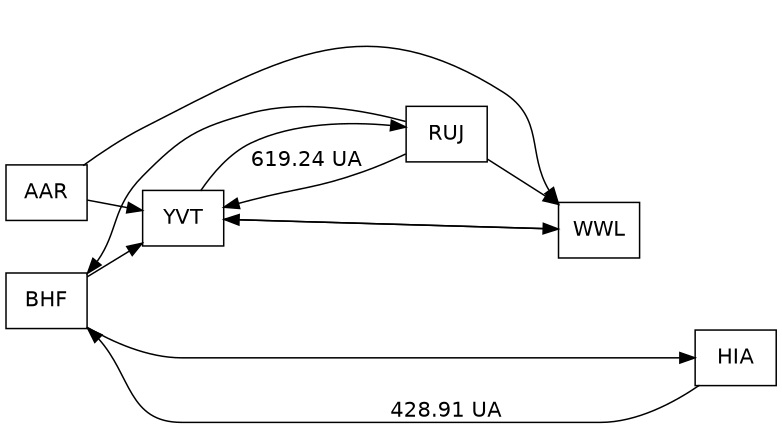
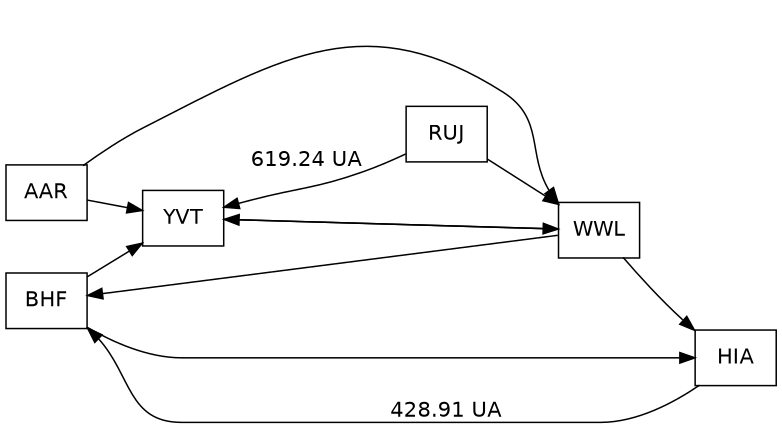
edge "RUJ" -> "BHF": now "WWL" -> "BHF"
edge "YVT" -> "RUJ": removed
edge "WWL" -> "HIA": added
